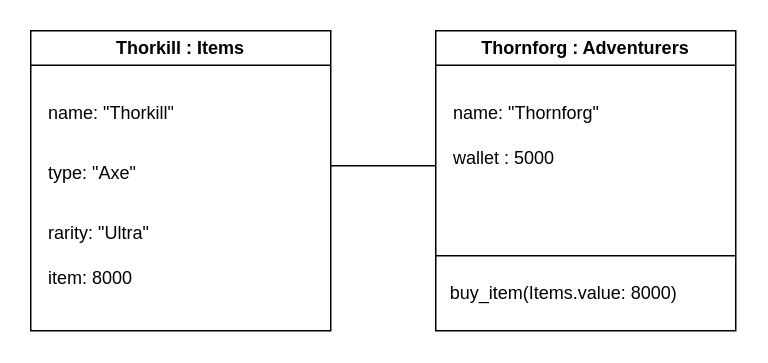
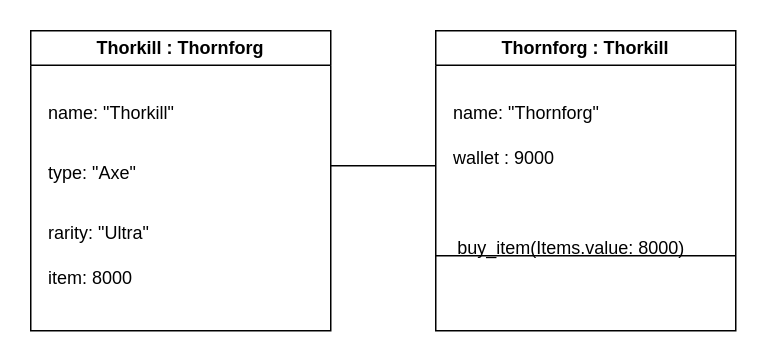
node "Thorkill : Items": label "Thorkill : Items" -> "Thorkill : Thornforg"
node "Thornforg : Adventurers": label "Thornforg : Adventurers" -> "Thornforg : Thorkill"
node "wallet : 5000": label "wallet : 5000" -> "wallet : 9000"
node "buy_item(Items.value: 8000)": moved (563, 293) -> (571, 248)
